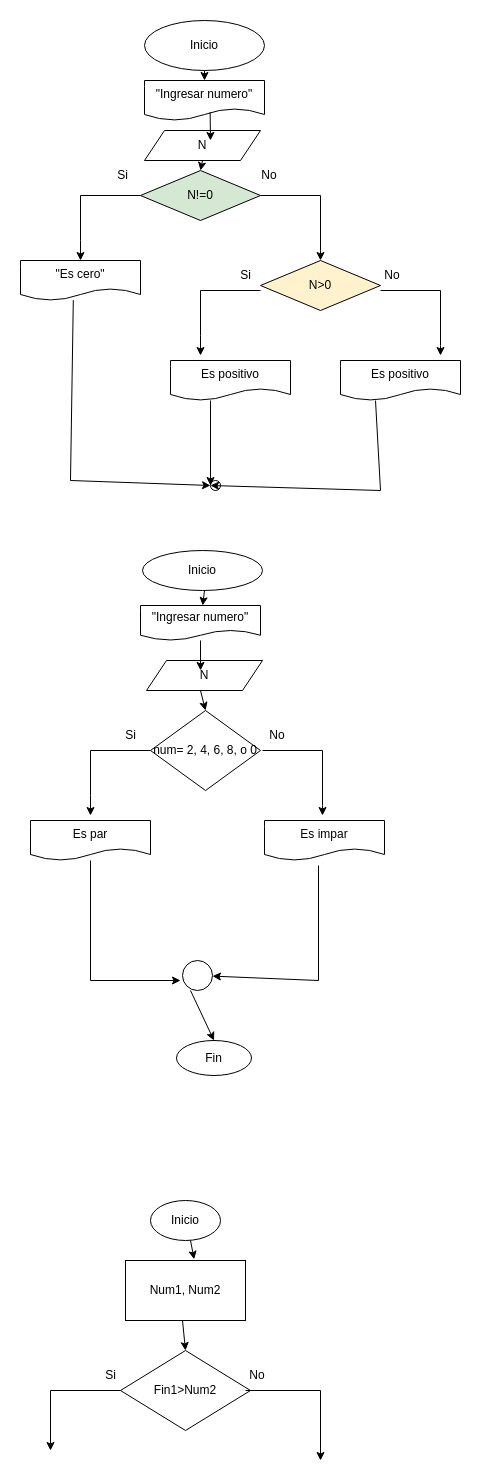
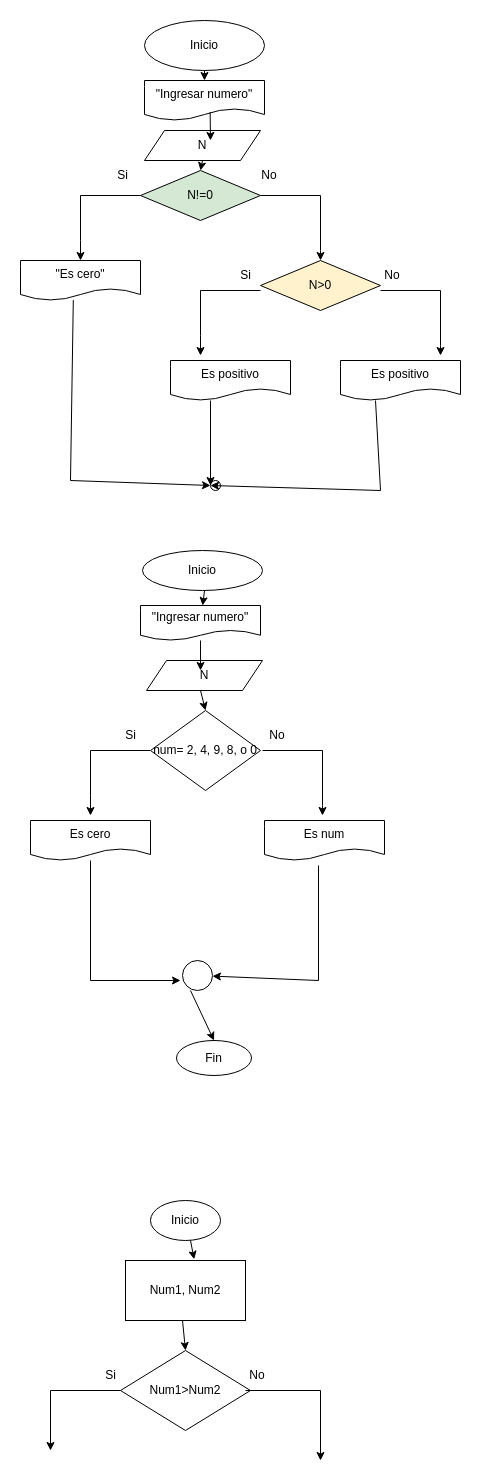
node "num= 2, 4, 6, 8, o 0": label "num= 2, 4, 6, 8, o 0" -> "num= 2, 4, 9, 8, o 0"
node "Es par": label "Es par" -> "Es cero"
node "Es impar": label "Es impar" -> "Es num"
node "Fin1>Num2": label "Fin1>Num2" -> "Num1>Num2"
